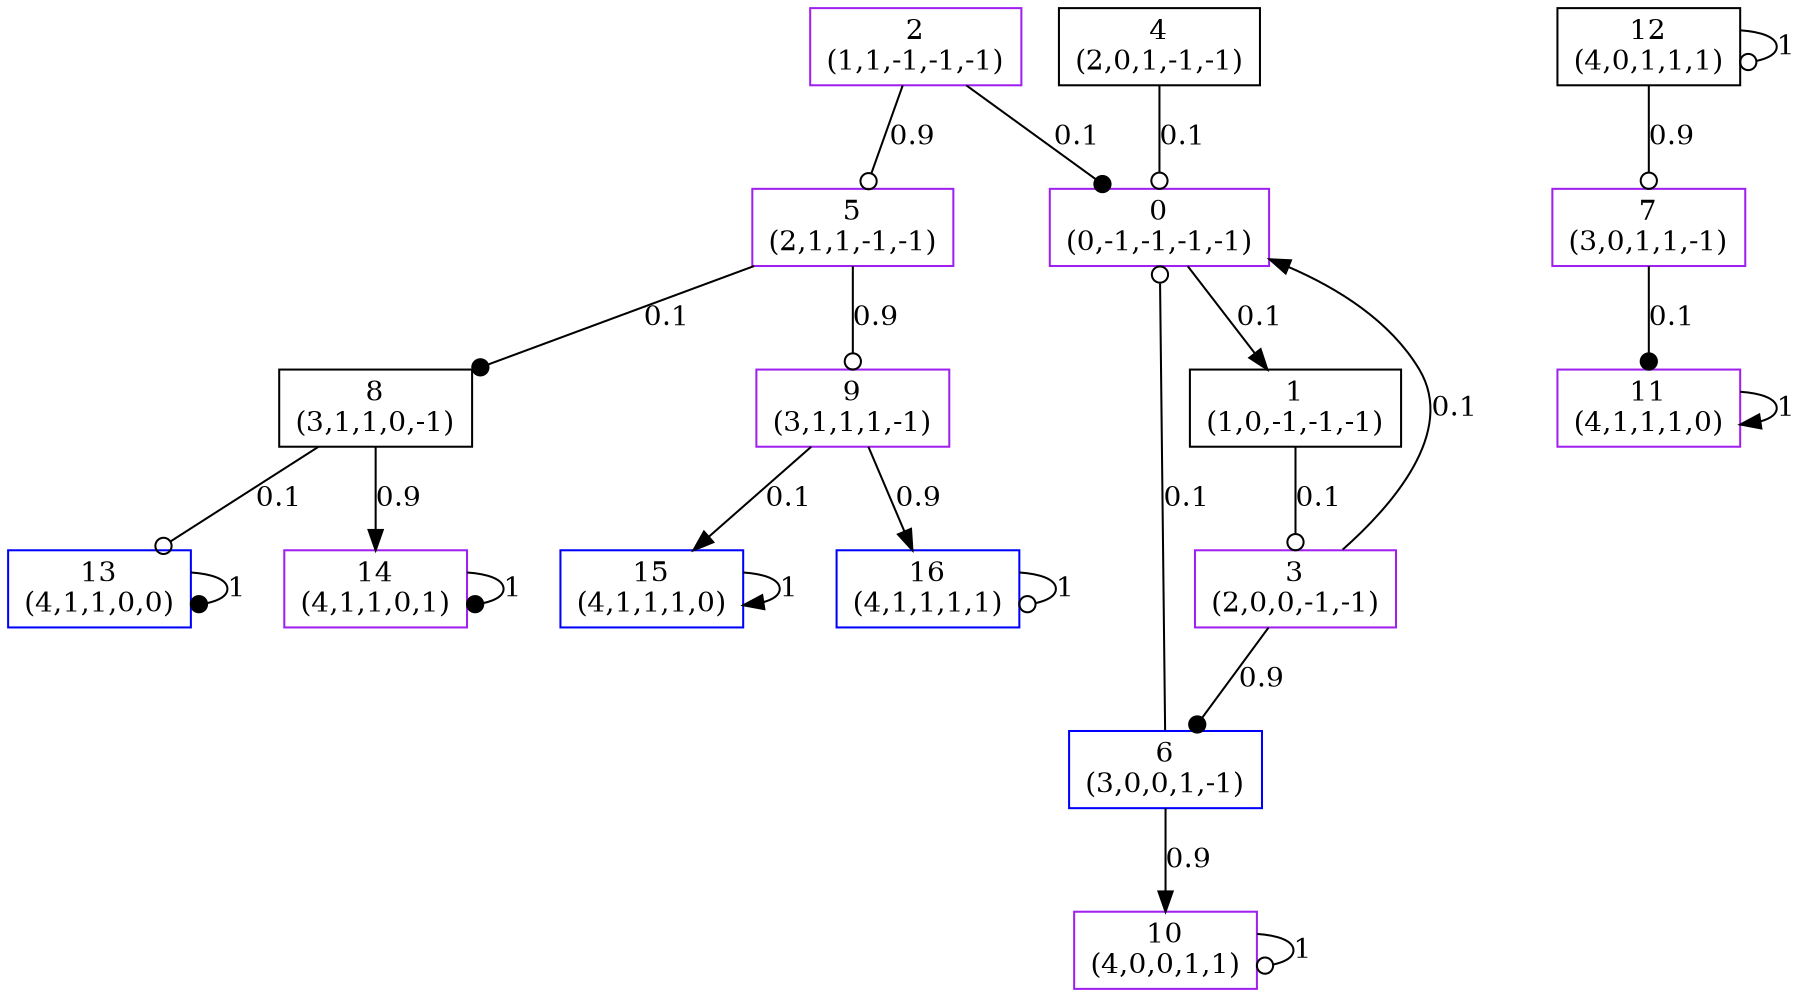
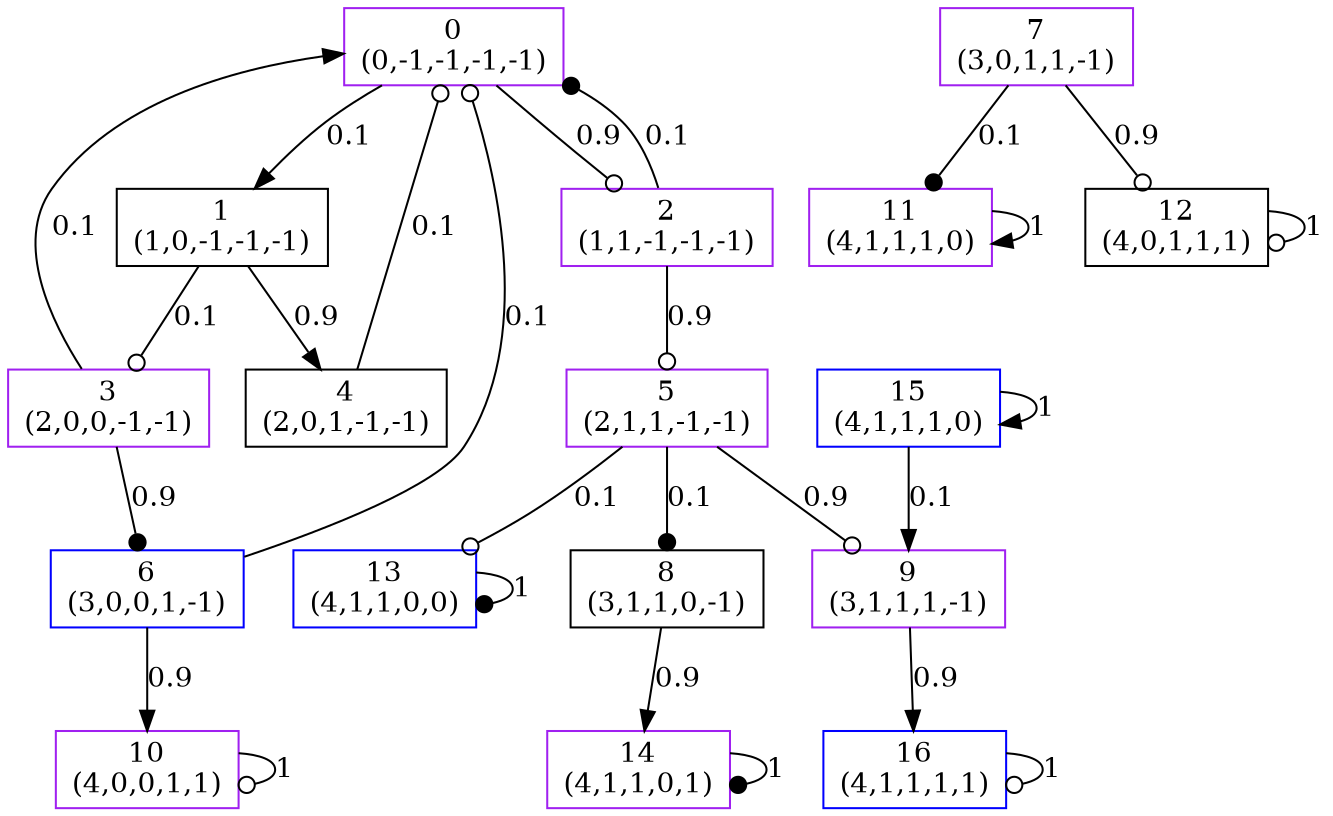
edge "12 (4,0,1,1,1)" -> "7 (3,0,1,1,-1)": reversed
edge "0 (0,-1,-1,-1,-1)" -> "2 (1,1,-1,-1,-1)": added, label "0.9"
edge "1 (1,0,-1,-1,-1)" -> "4 (2,0,1,-1,-1)": added, label "0.9"
edge "9 (3,1,1,1,-1)" -> "15 (4,1,1,1,0)": reversed
edge "8 (3,1,1,0,-1)" -> "13 (4,1,1,0,0)": now "5 (2,1,1,-1,-1)" -> "13 (4,1,1,0,0)"
